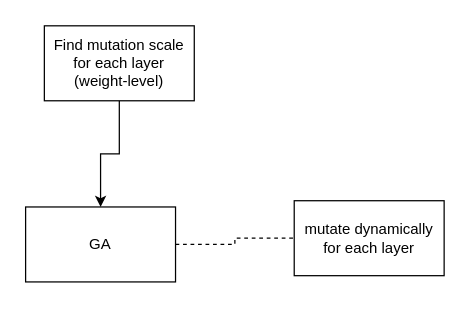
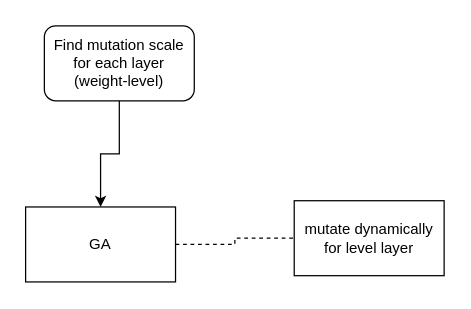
node "Find mutation scale for each layer (weight-level)": shape rectangle -> rounded rectangle
node "mutate dynamically for each layer": label "mutate dynamically for each layer" -> "mutate dynamically for level layer"
